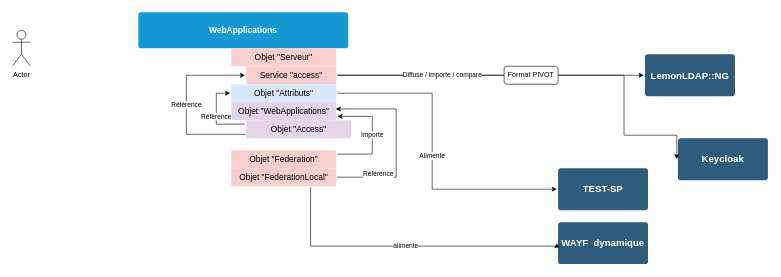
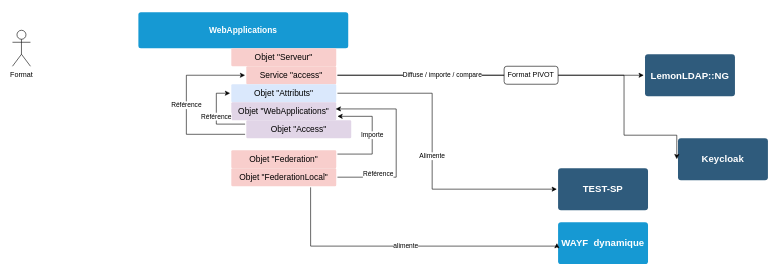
node "Actor": label "Actor" -> "Format"
node "WAYF dynamique": fillcolor #2f5b7c -> #1699d3
